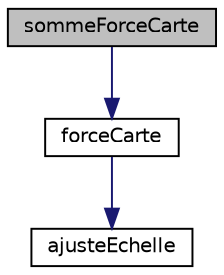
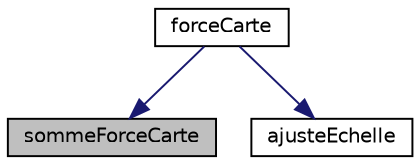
edge "sommeForceCarte" -> "forceCarte": reversed
